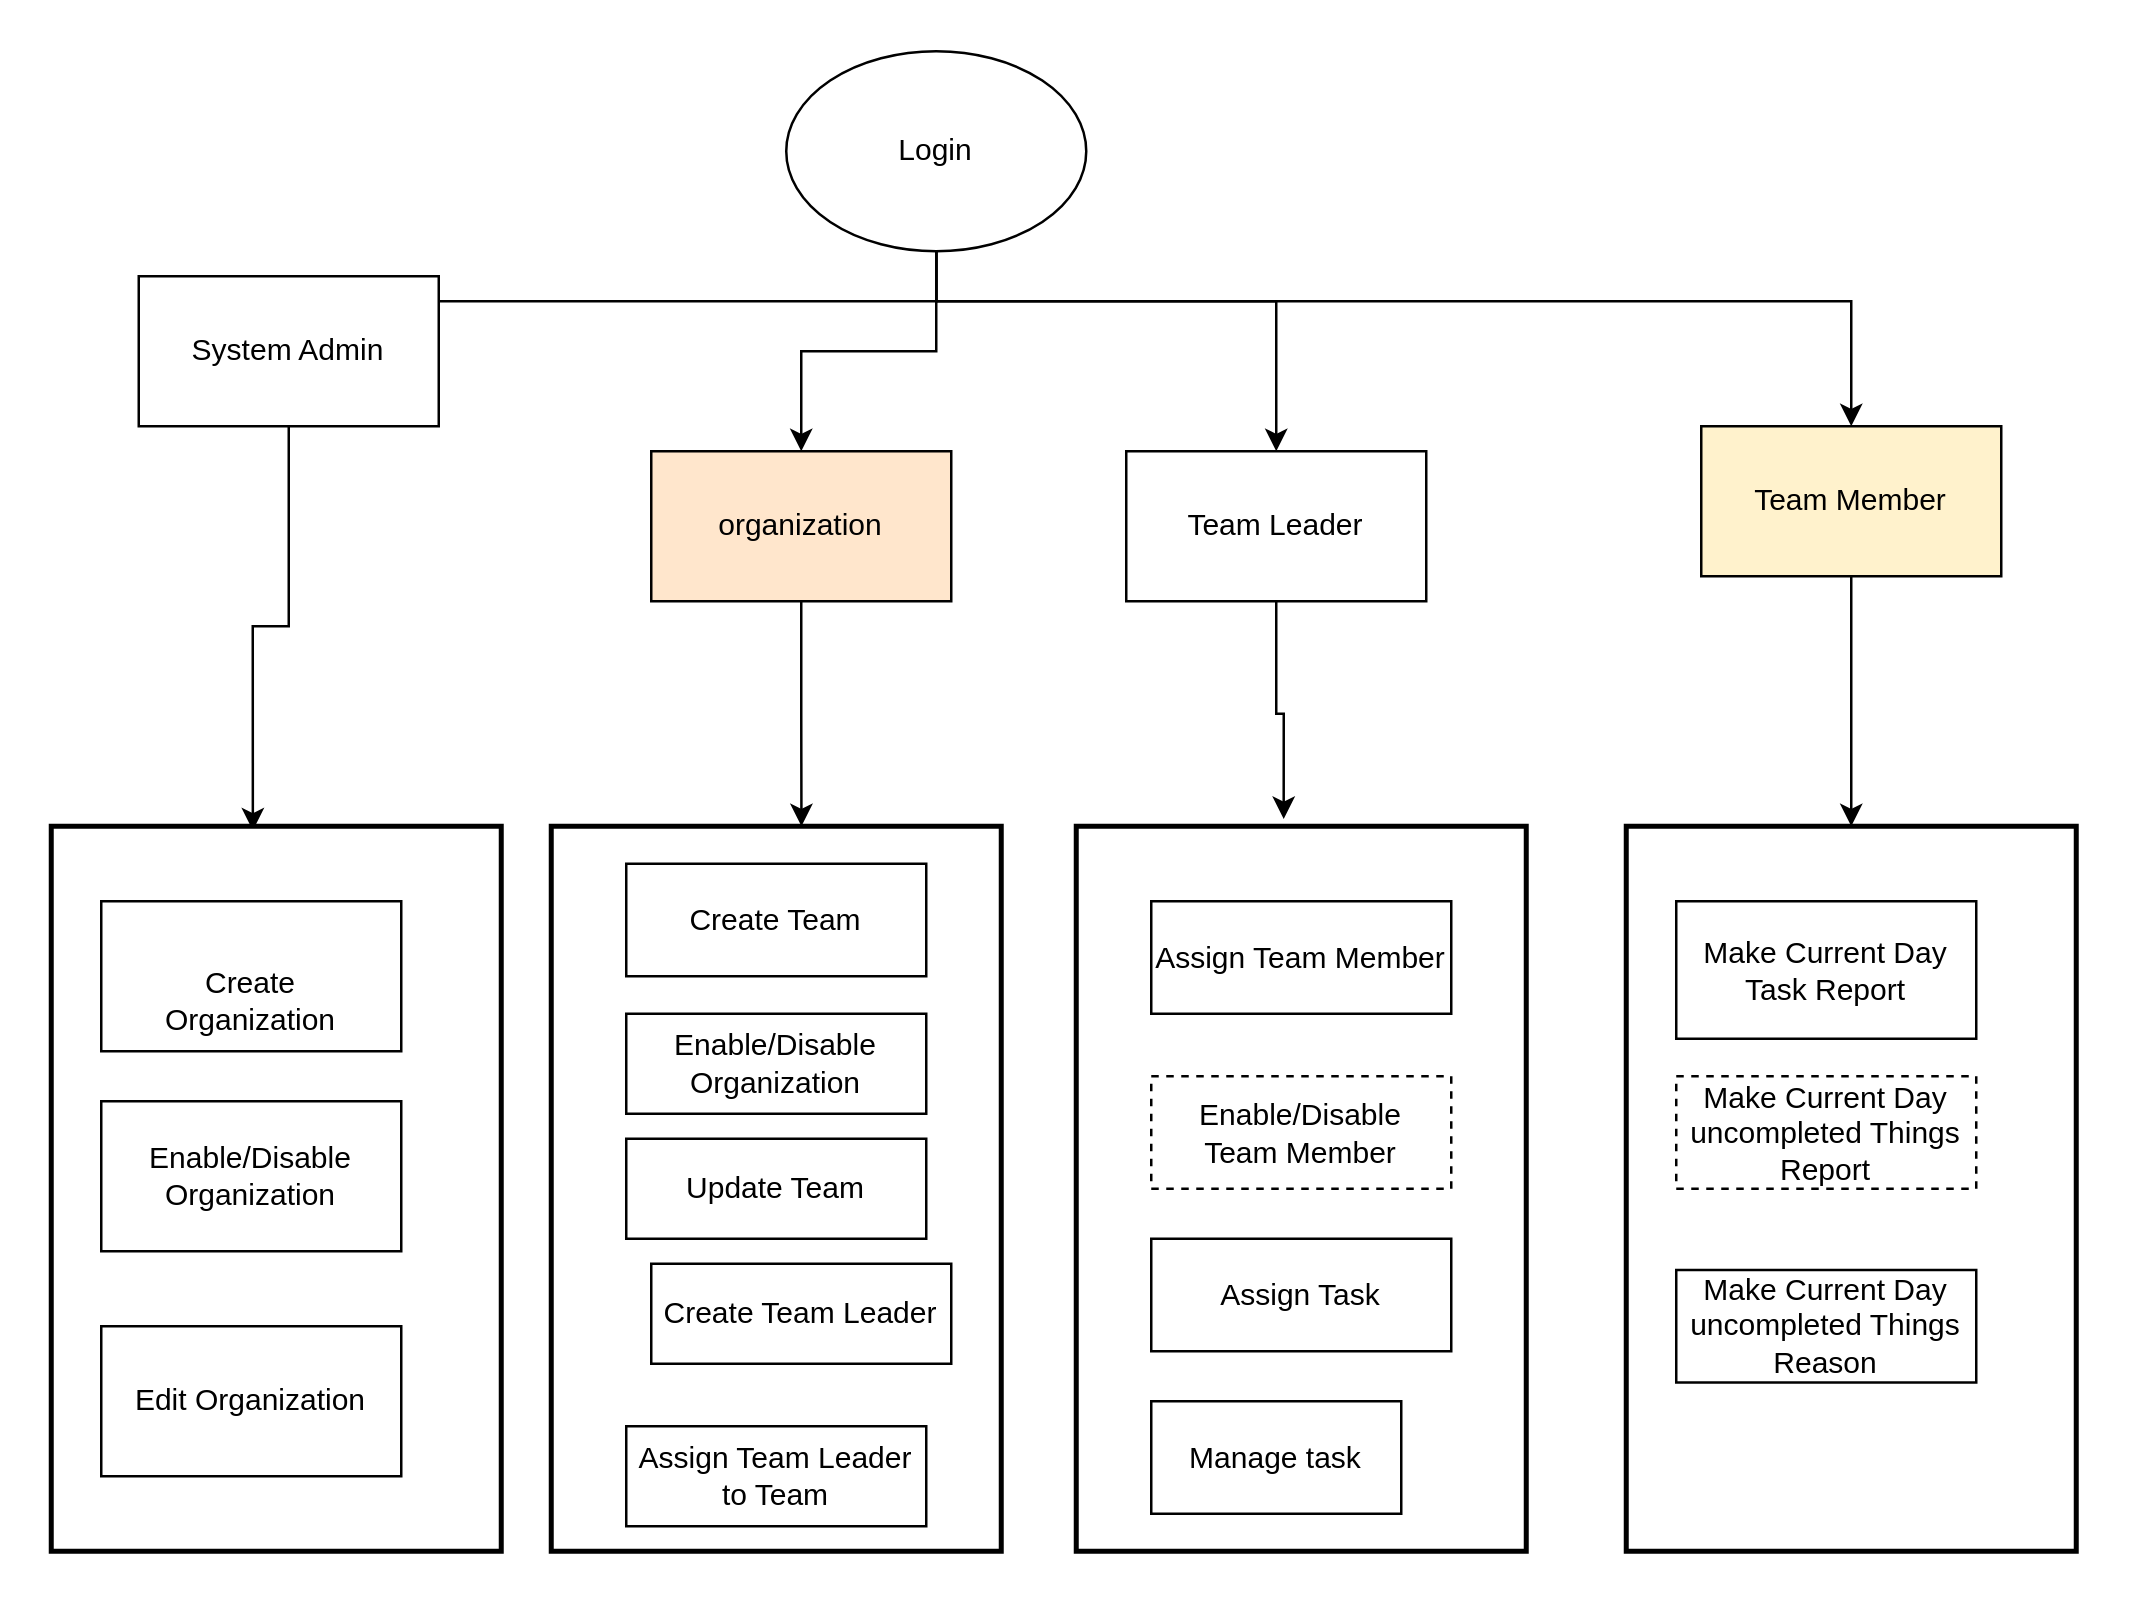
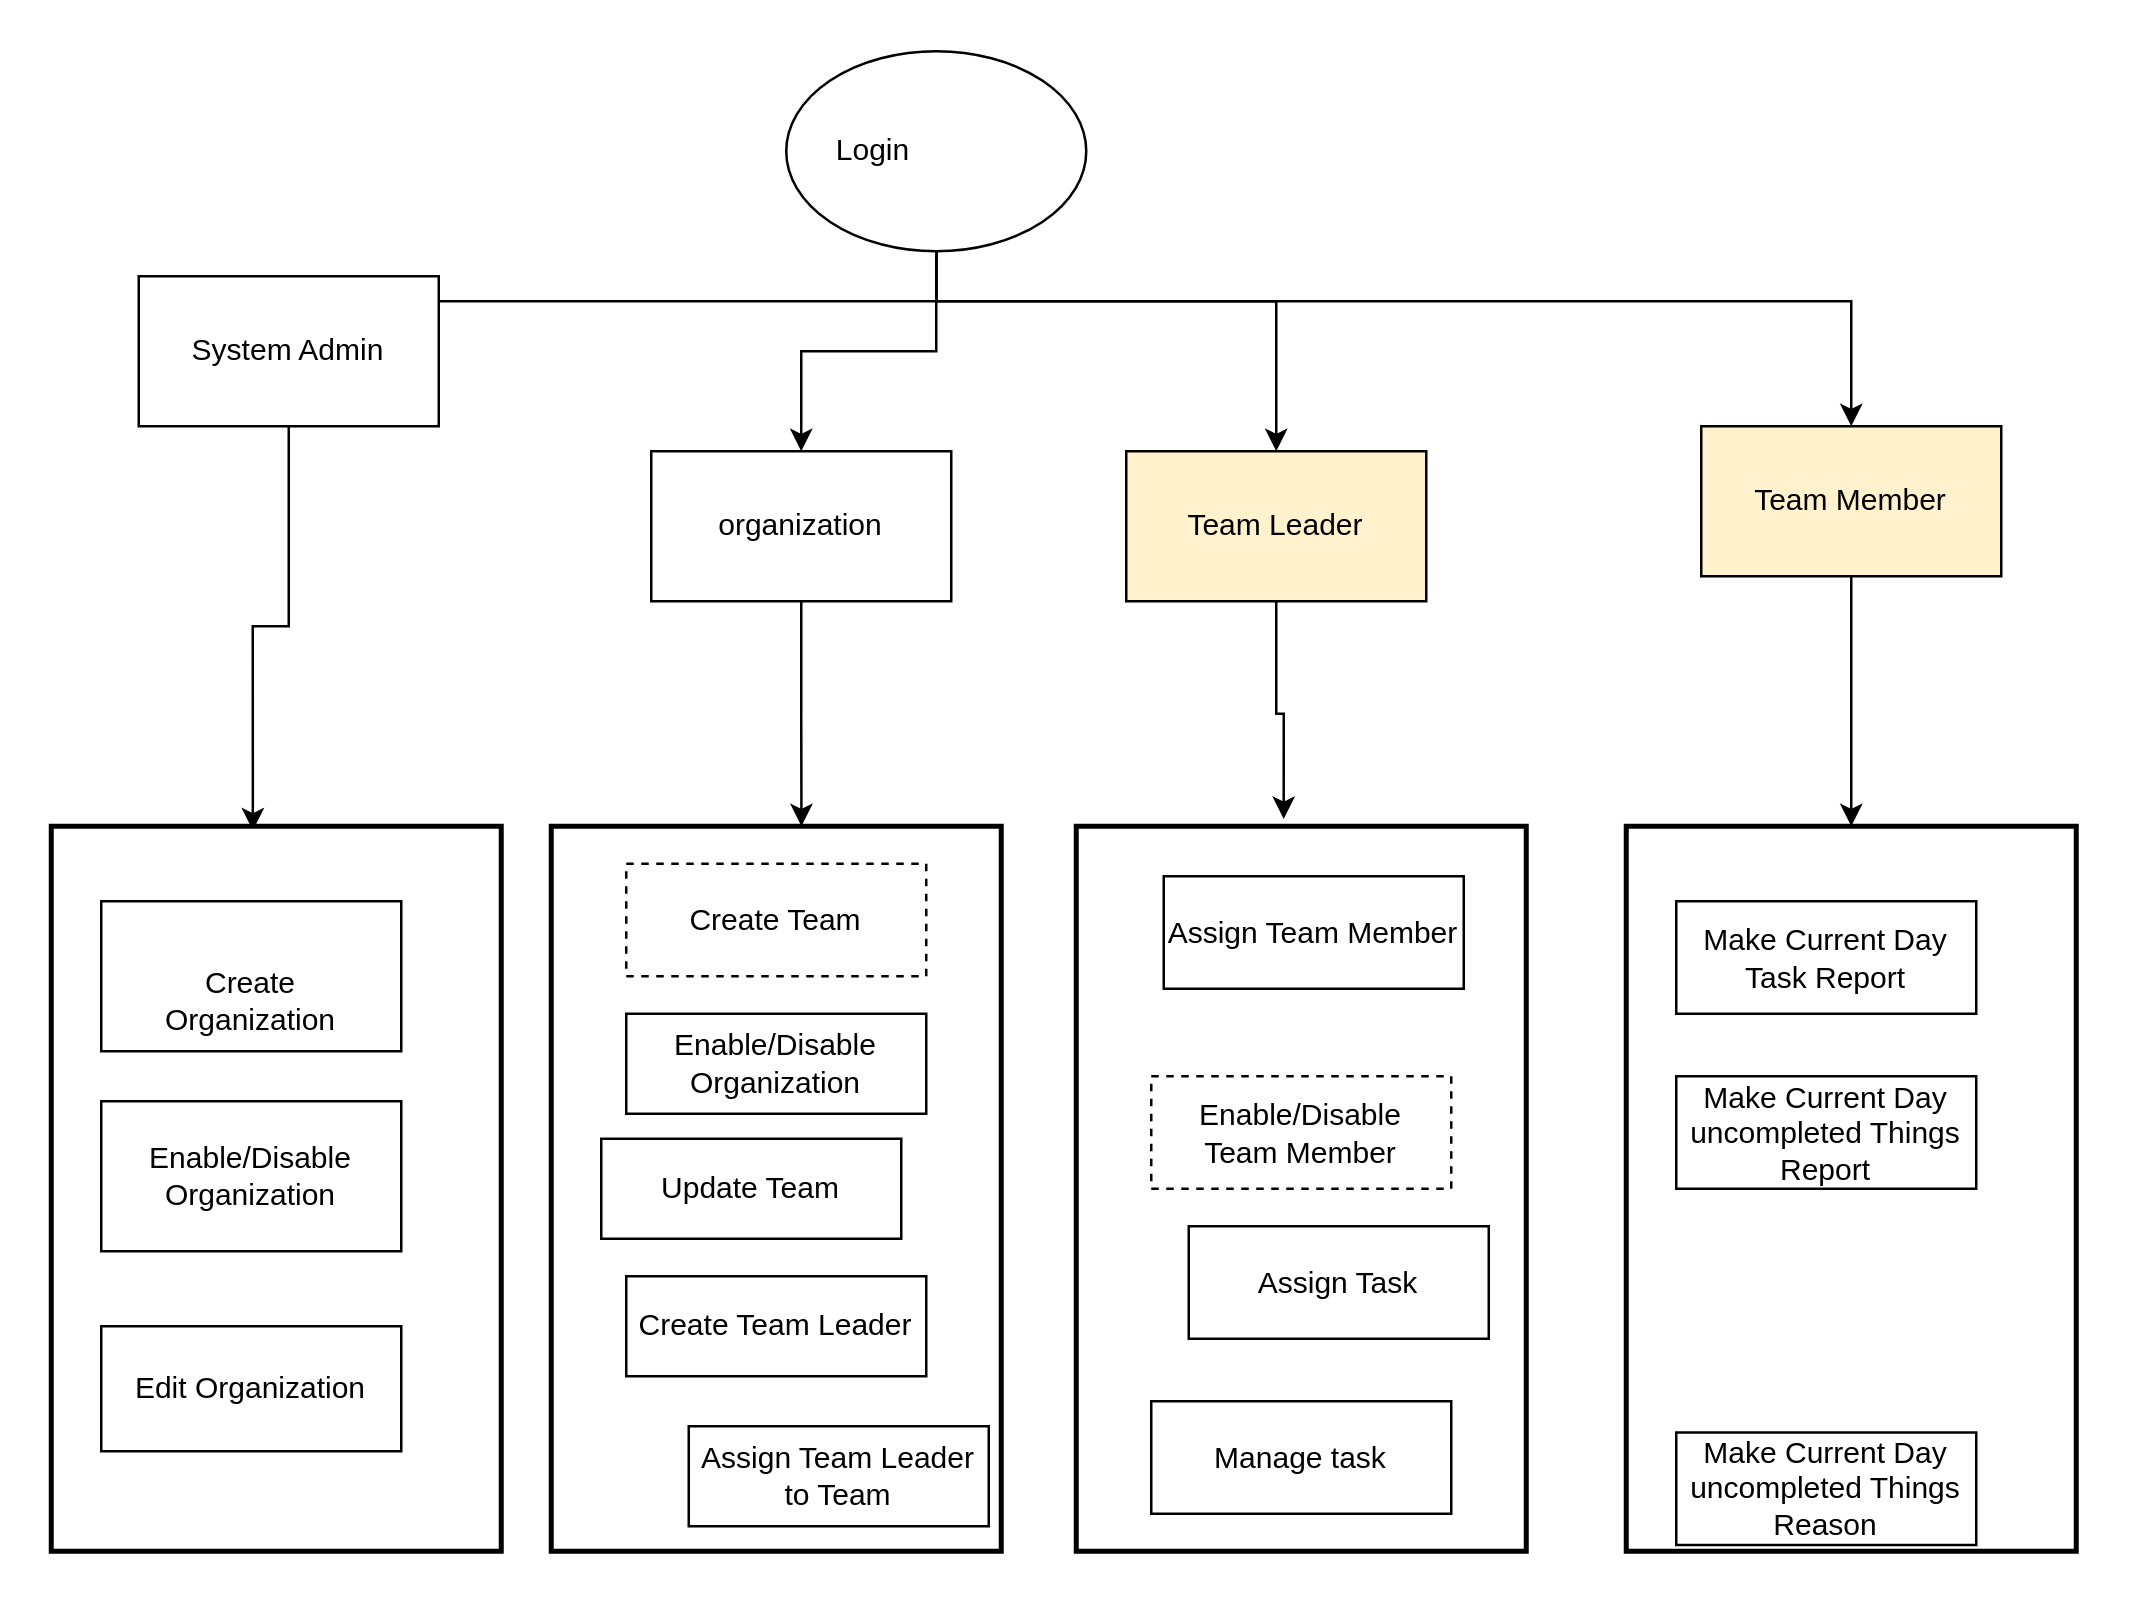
node "Login": moved (936, 151) -> (874, 151)
node "organization": fillcolor #ffe6cc -> #ffffff
node "Team Leader": fillcolor #ffffff -> #fff2cc
node "Create Team": style solid -> dashed
node "Assign Team Member": moved (1301, 958) -> (1314, 933)
node "Make Current Day Task Report": size 300x138 -> 300x113
node "Make Current Day uncompleted Things Report": style dashed -> solid
node "Update Team": moved (776, 1189) -> (751, 1189)
node "Assign Task": moved (1301, 1295) -> (1339, 1283)
node "Create Team Leader": moved (801, 1314) -> (776, 1326)
node "Make Current Day uncompleted Things Reason": moved (1826, 1326) -> (1826, 1489)
node "Edit Organization": size 300x150 -> 300x125
node "Manage task": size 250x113 -> 300x113
node "Assign Team Leader to Team": moved (776, 1476) -> (839, 1476)
